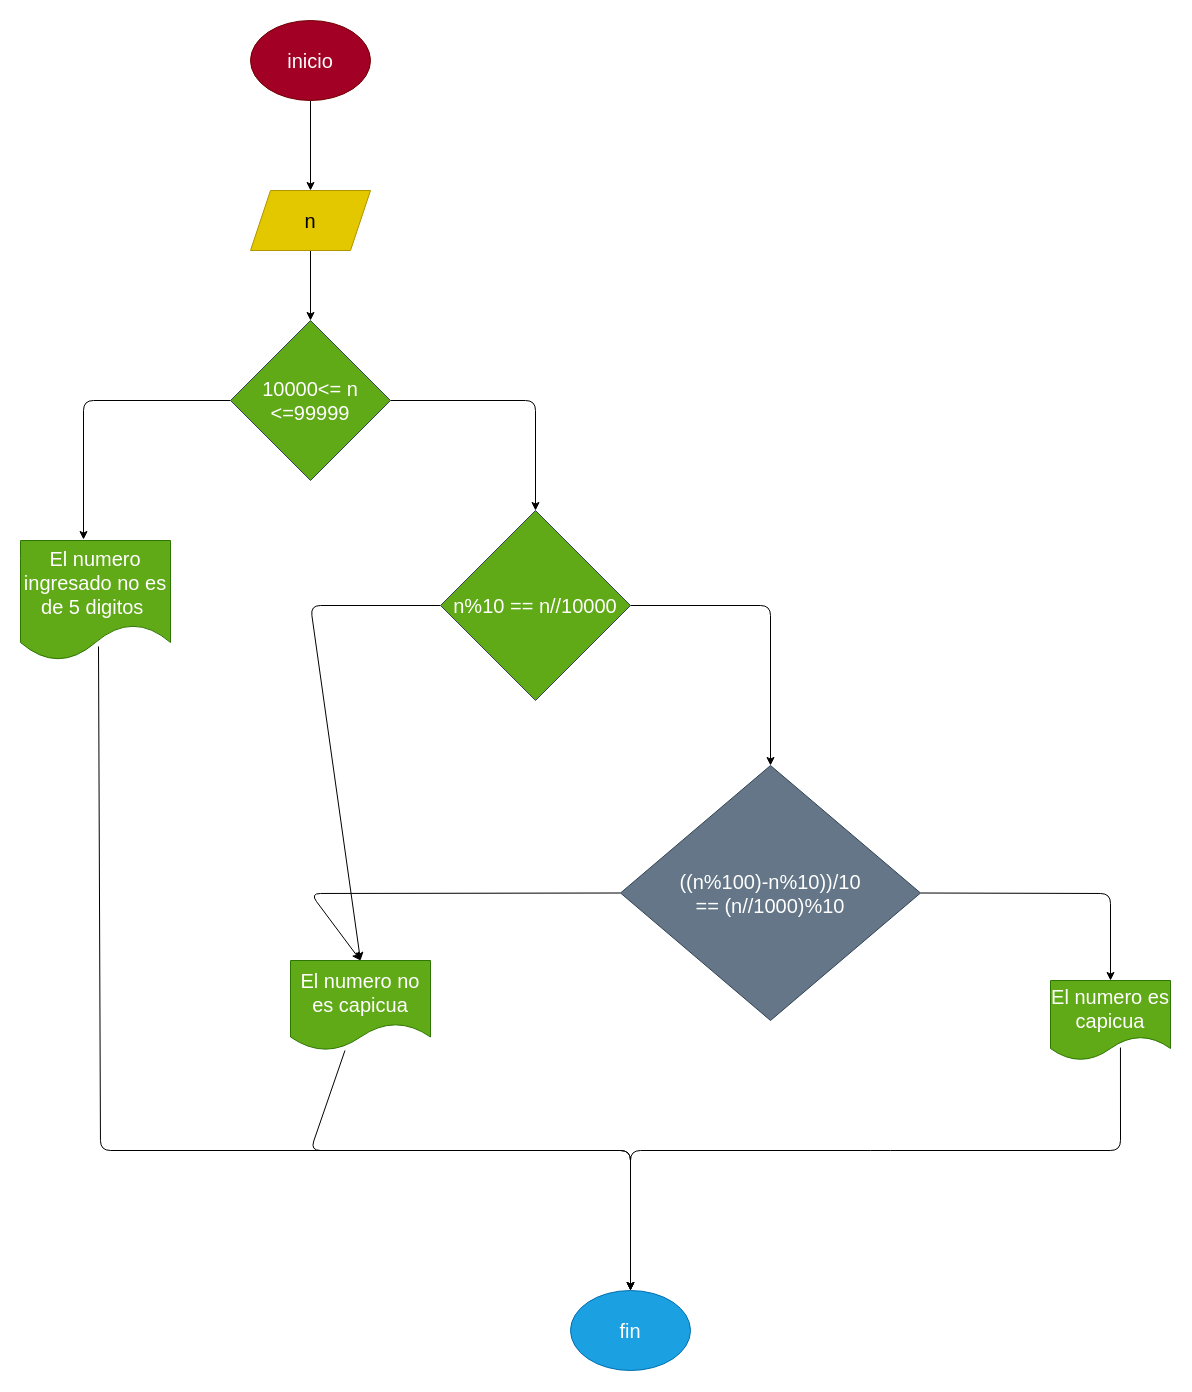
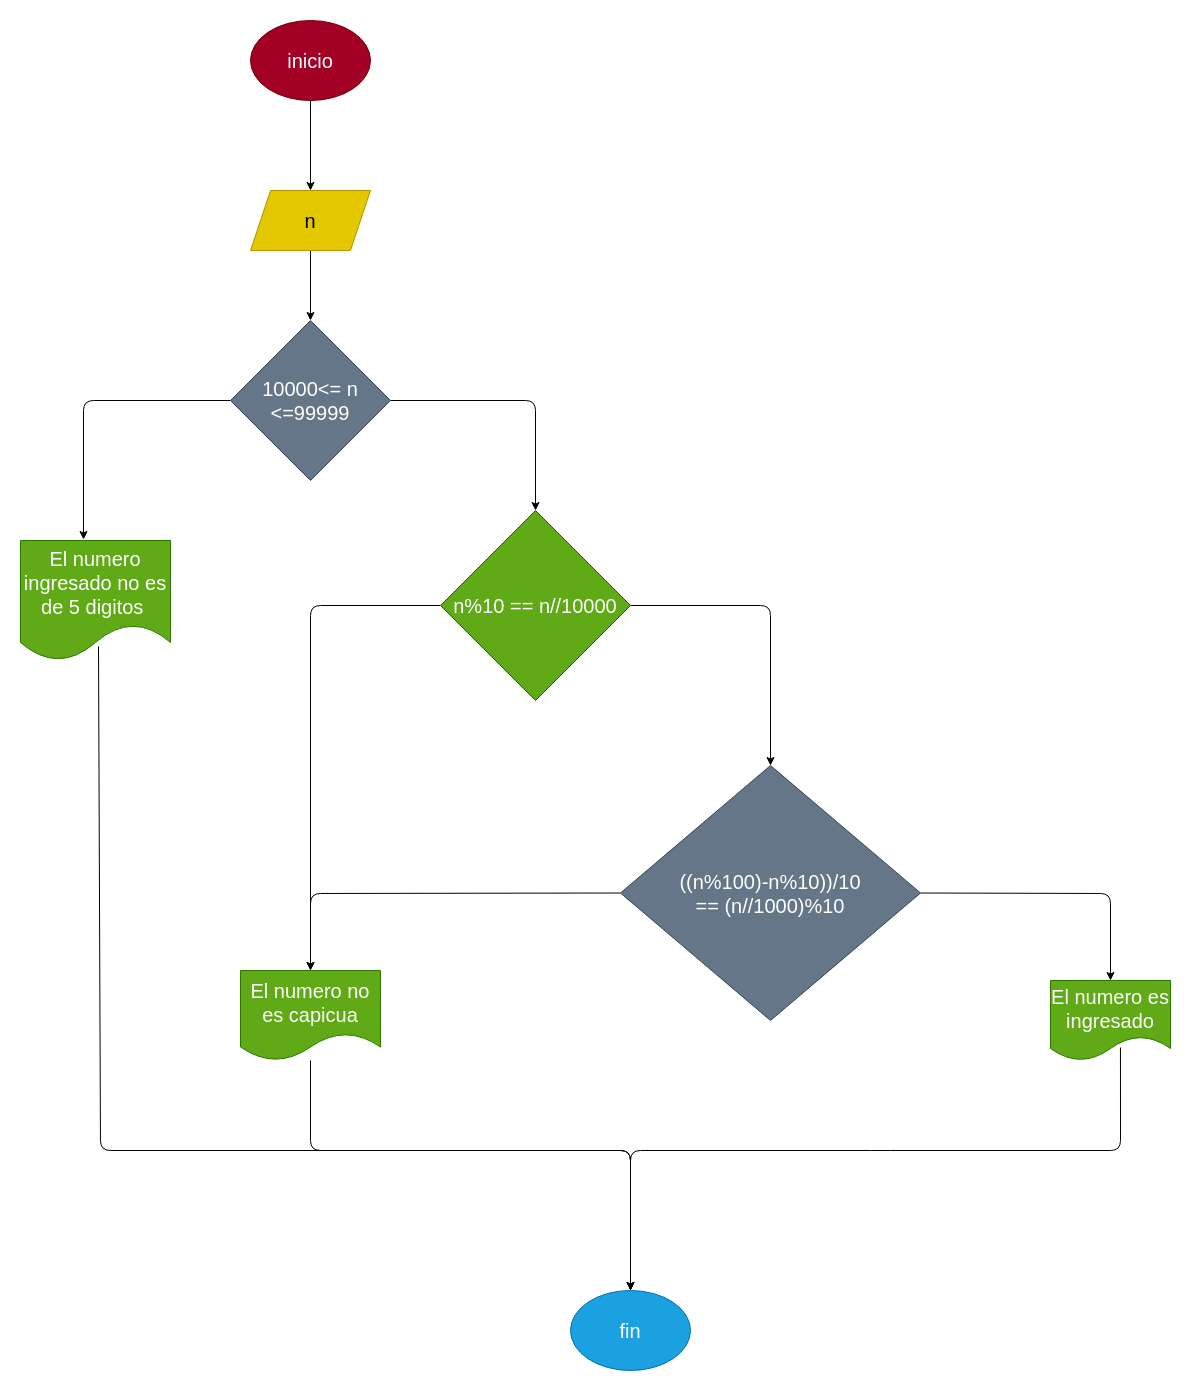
node "10000<= n <=99999": fillcolor #60a917 -> #647687
node "El numero no es capicua": moved (361, 1006) -> (311, 1016)
node "El numero es capicua": label "El numero es capicua" -> "El numero es ingresado"
